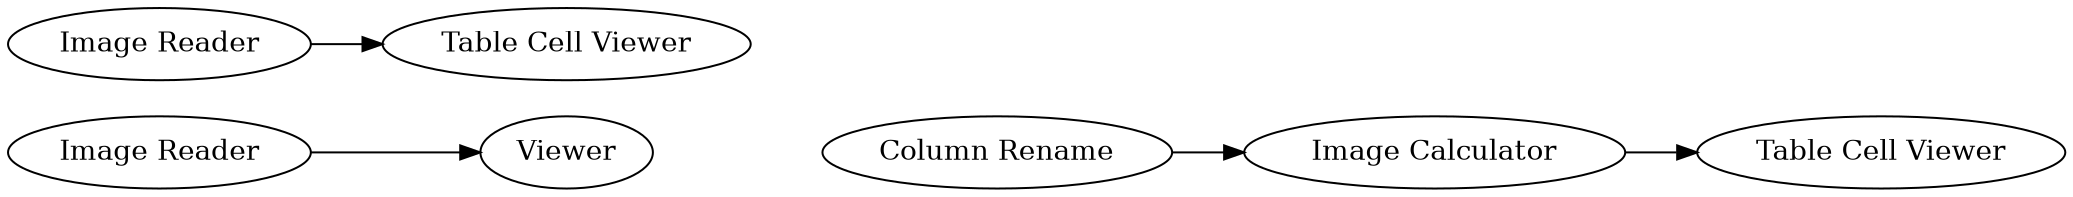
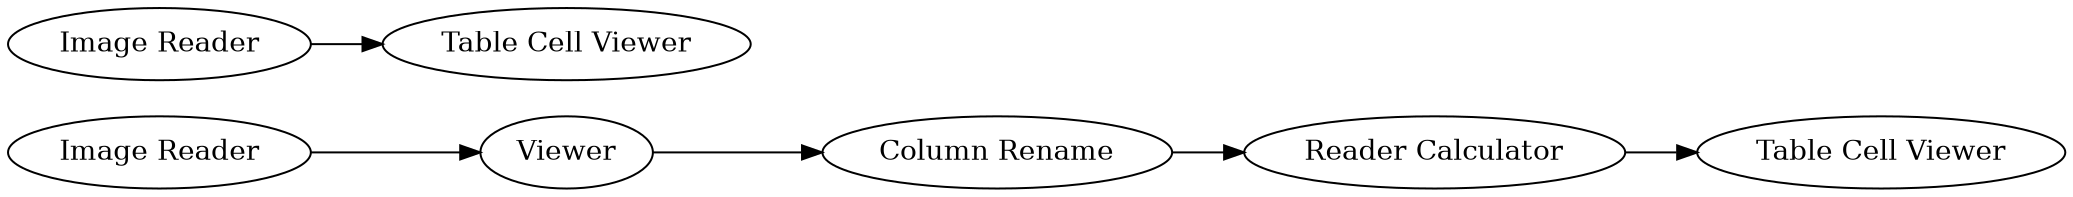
edge "Viewer" -> "Column Rename": added
node "Image Calculator": label "Image Calculator" -> "Reader Calculator"
